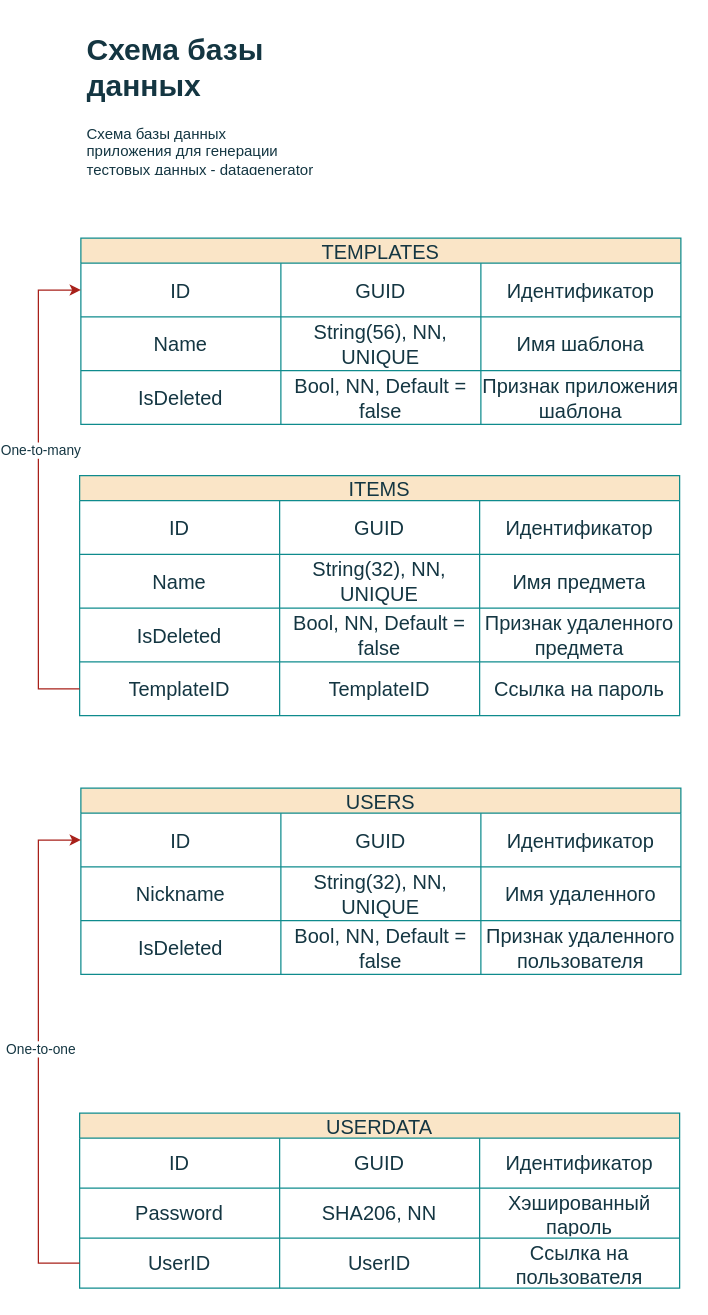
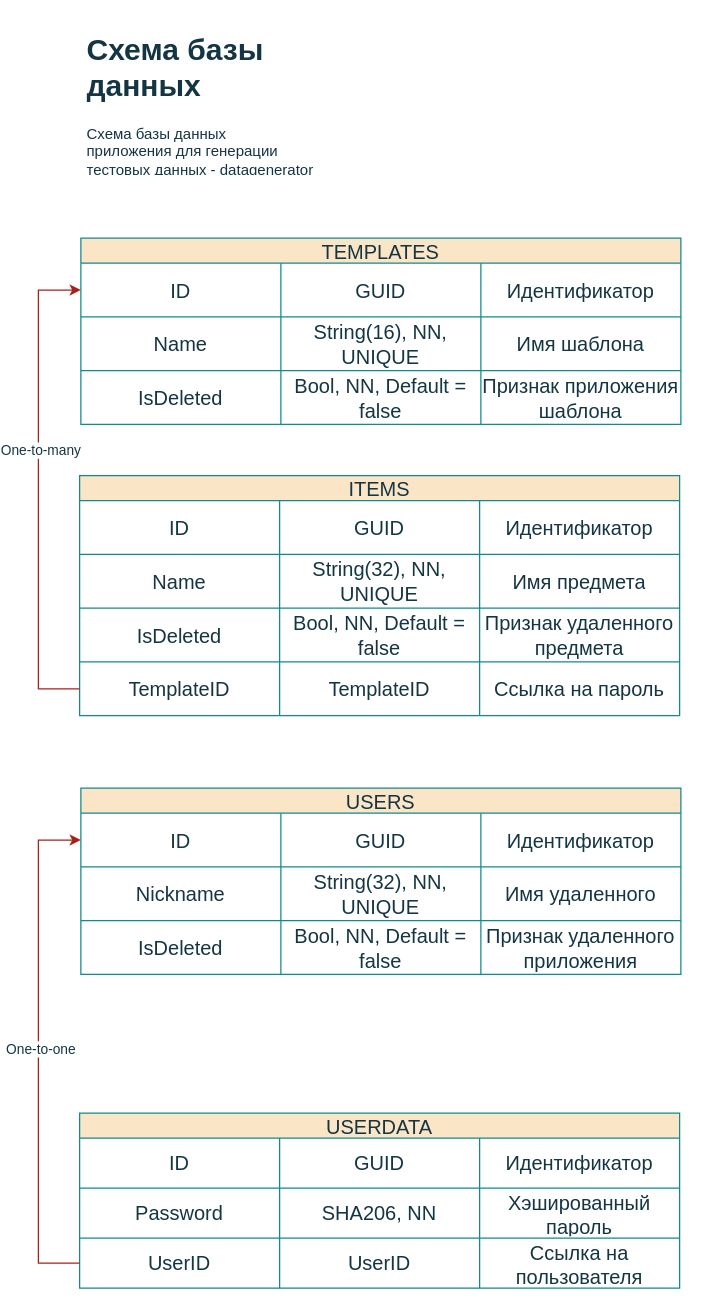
node "String(56), NN, UNIQUE": label "String(56), NN, UNIQUE" -> "String(16), NN, UNIQUE"
node "Признак удаленного пользователя": label "Признак удаленного пользователя" -> "Признак удаленного приложения"
